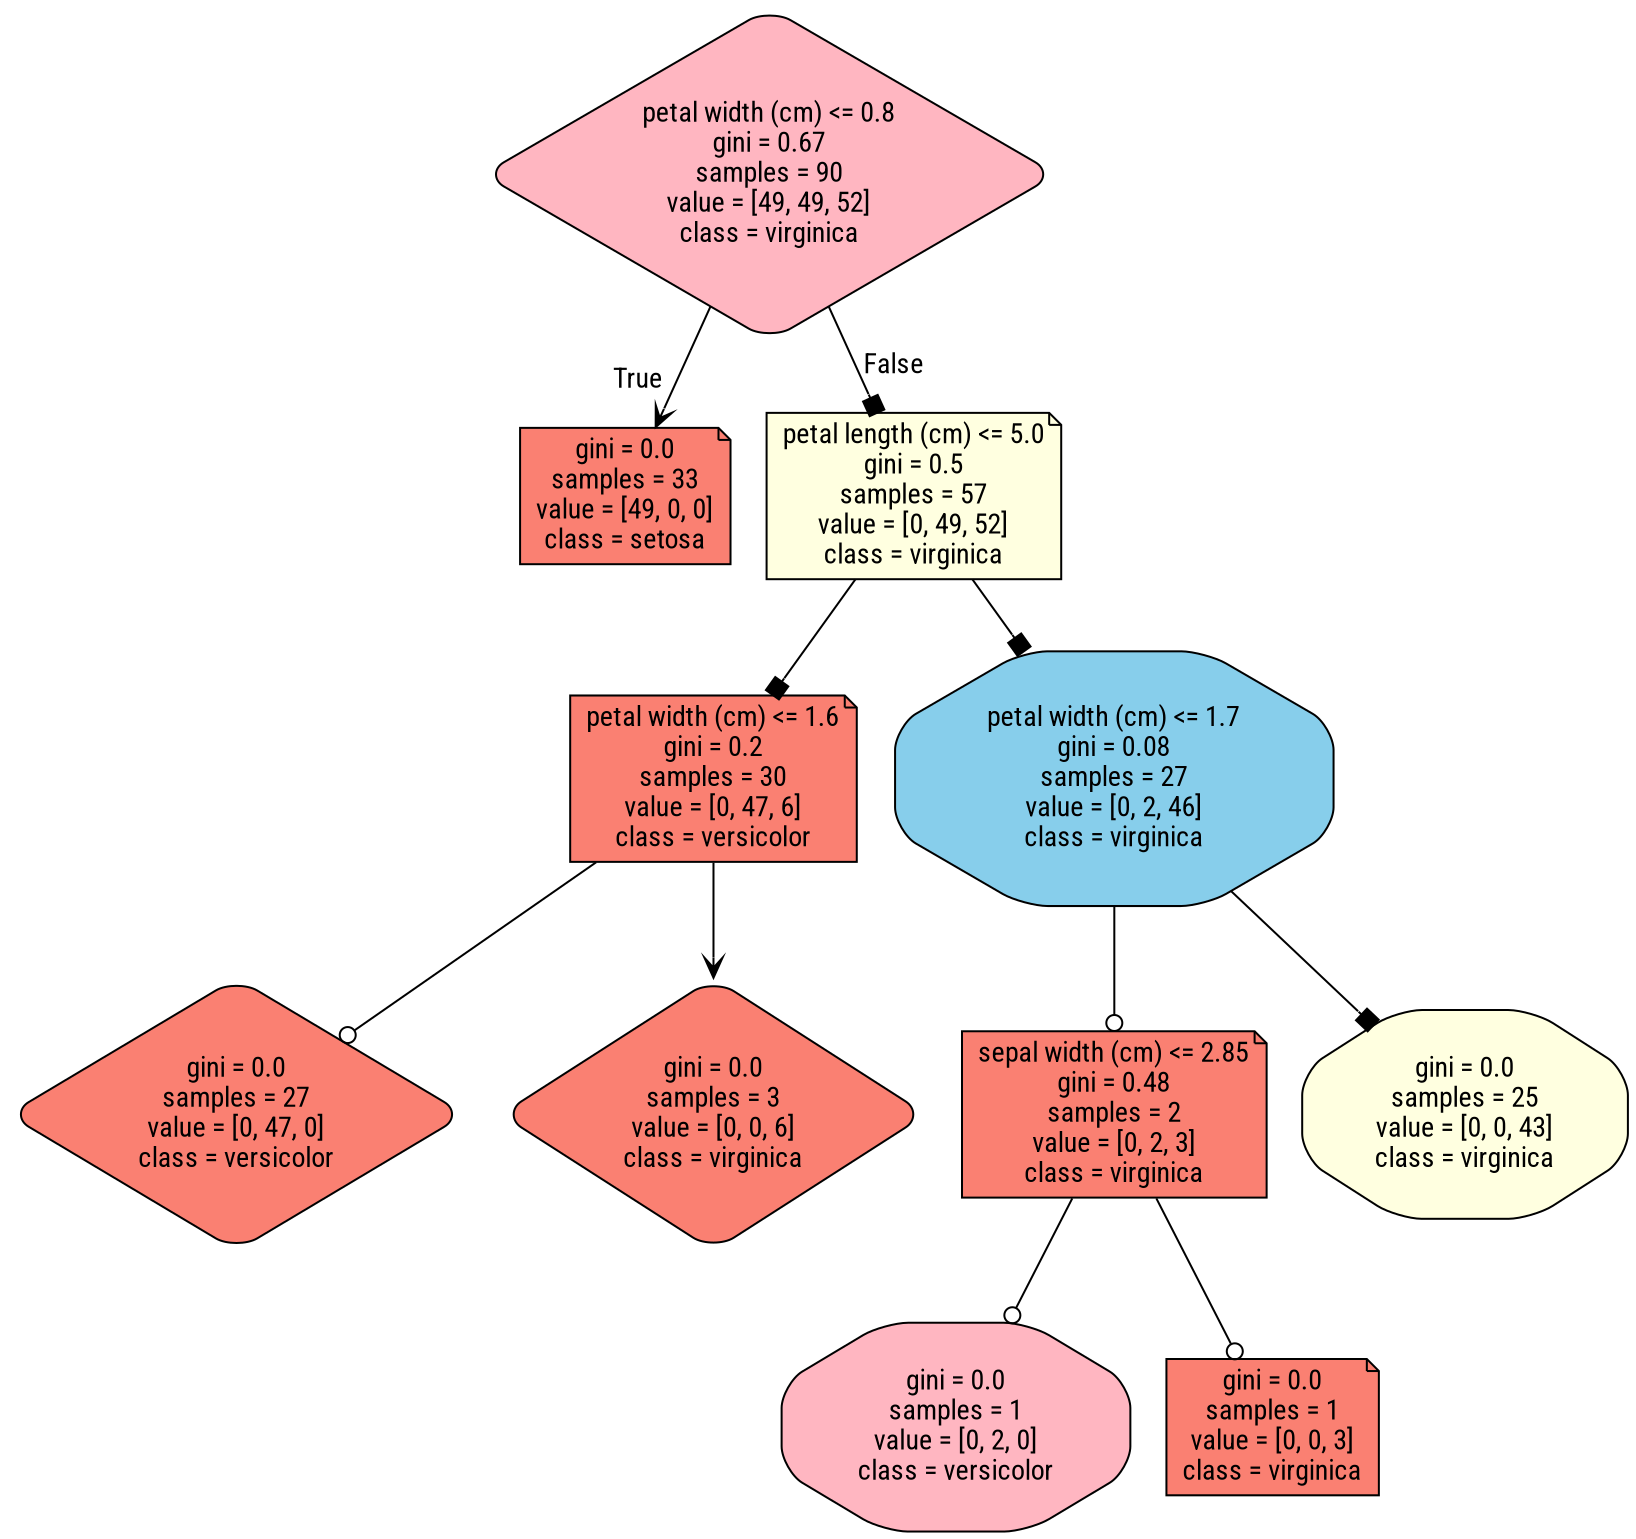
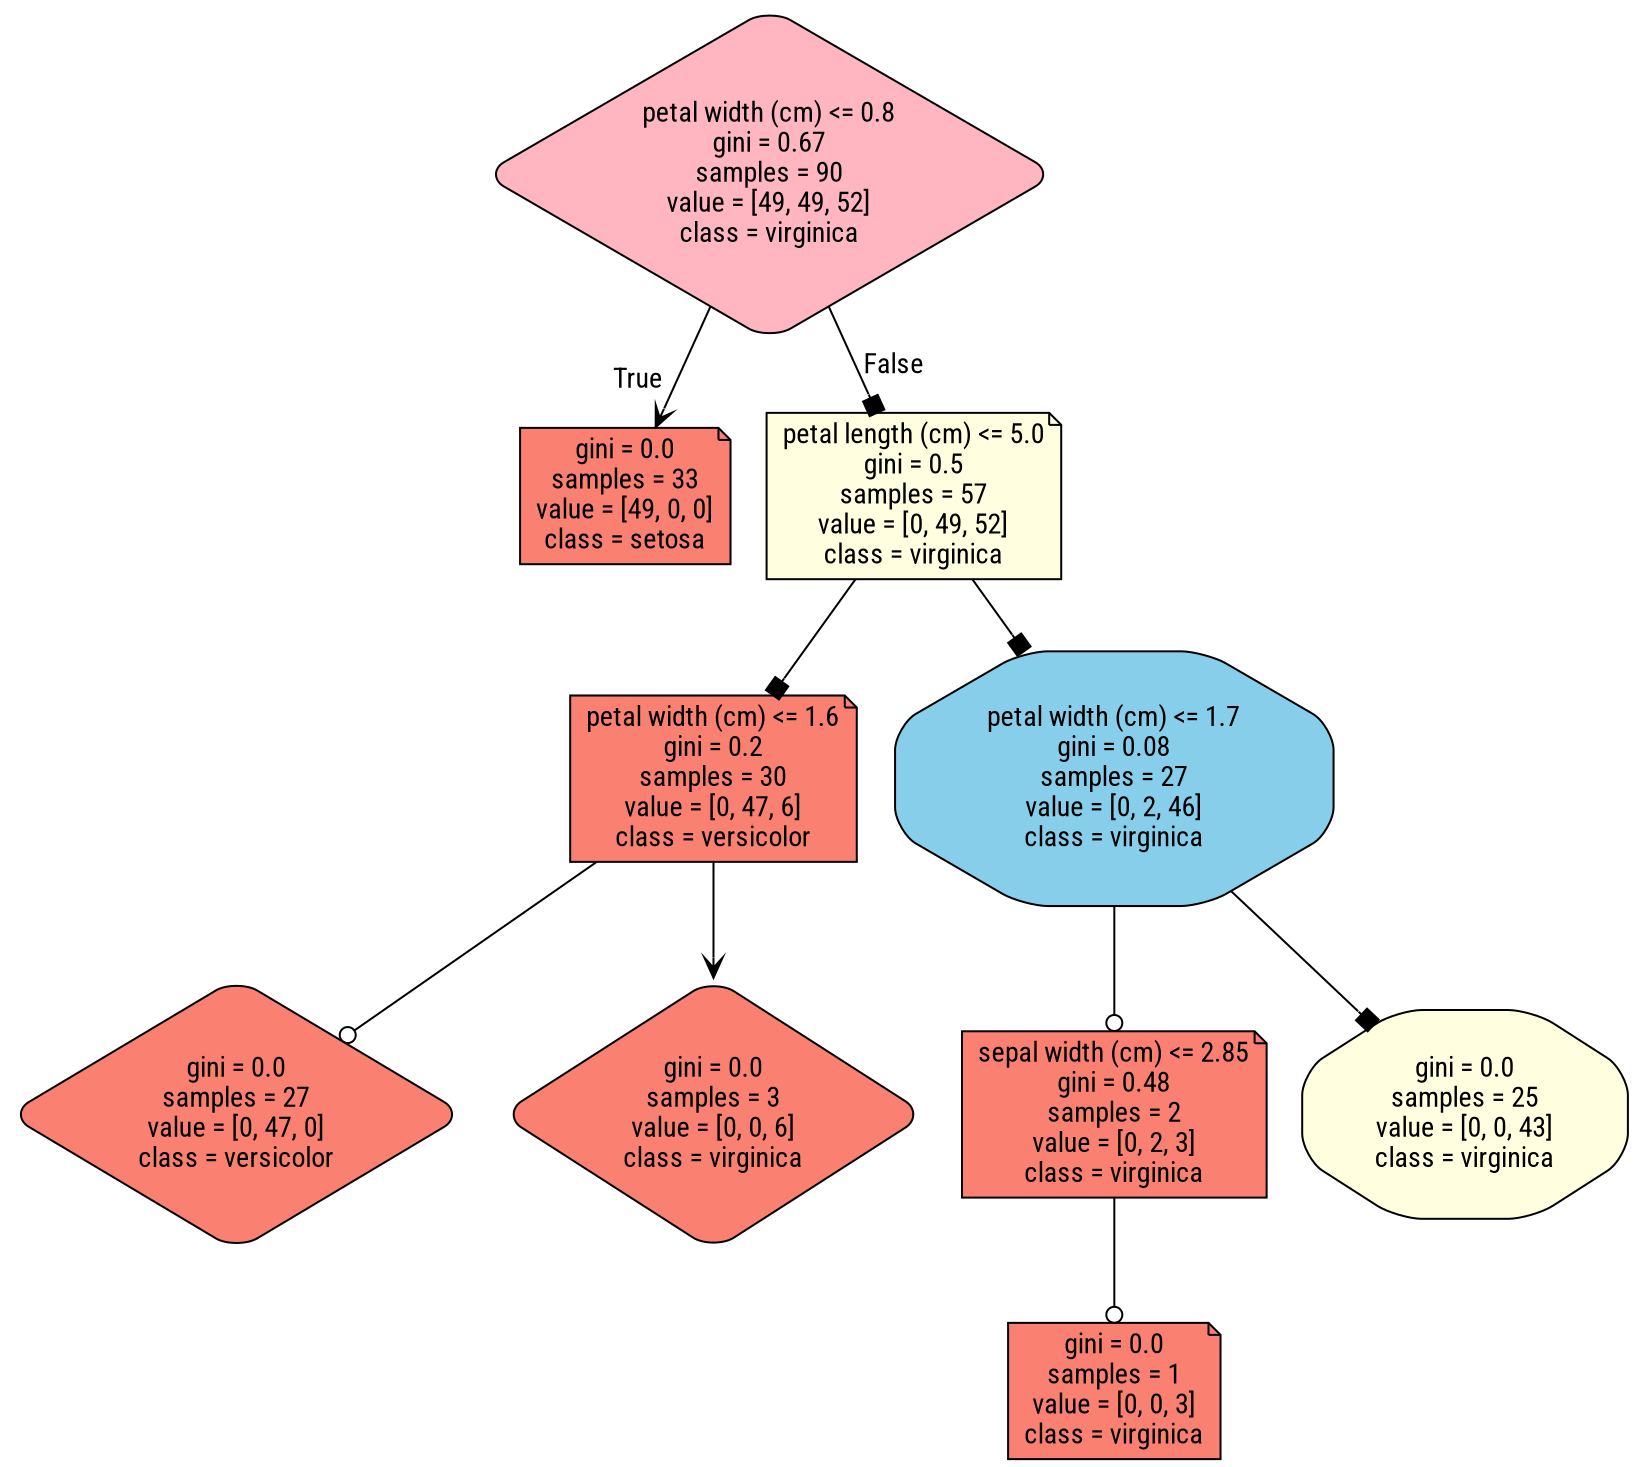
node "gini = 0.0 samples = 1 value = [0, 2, 0] class = versicolor": removed
